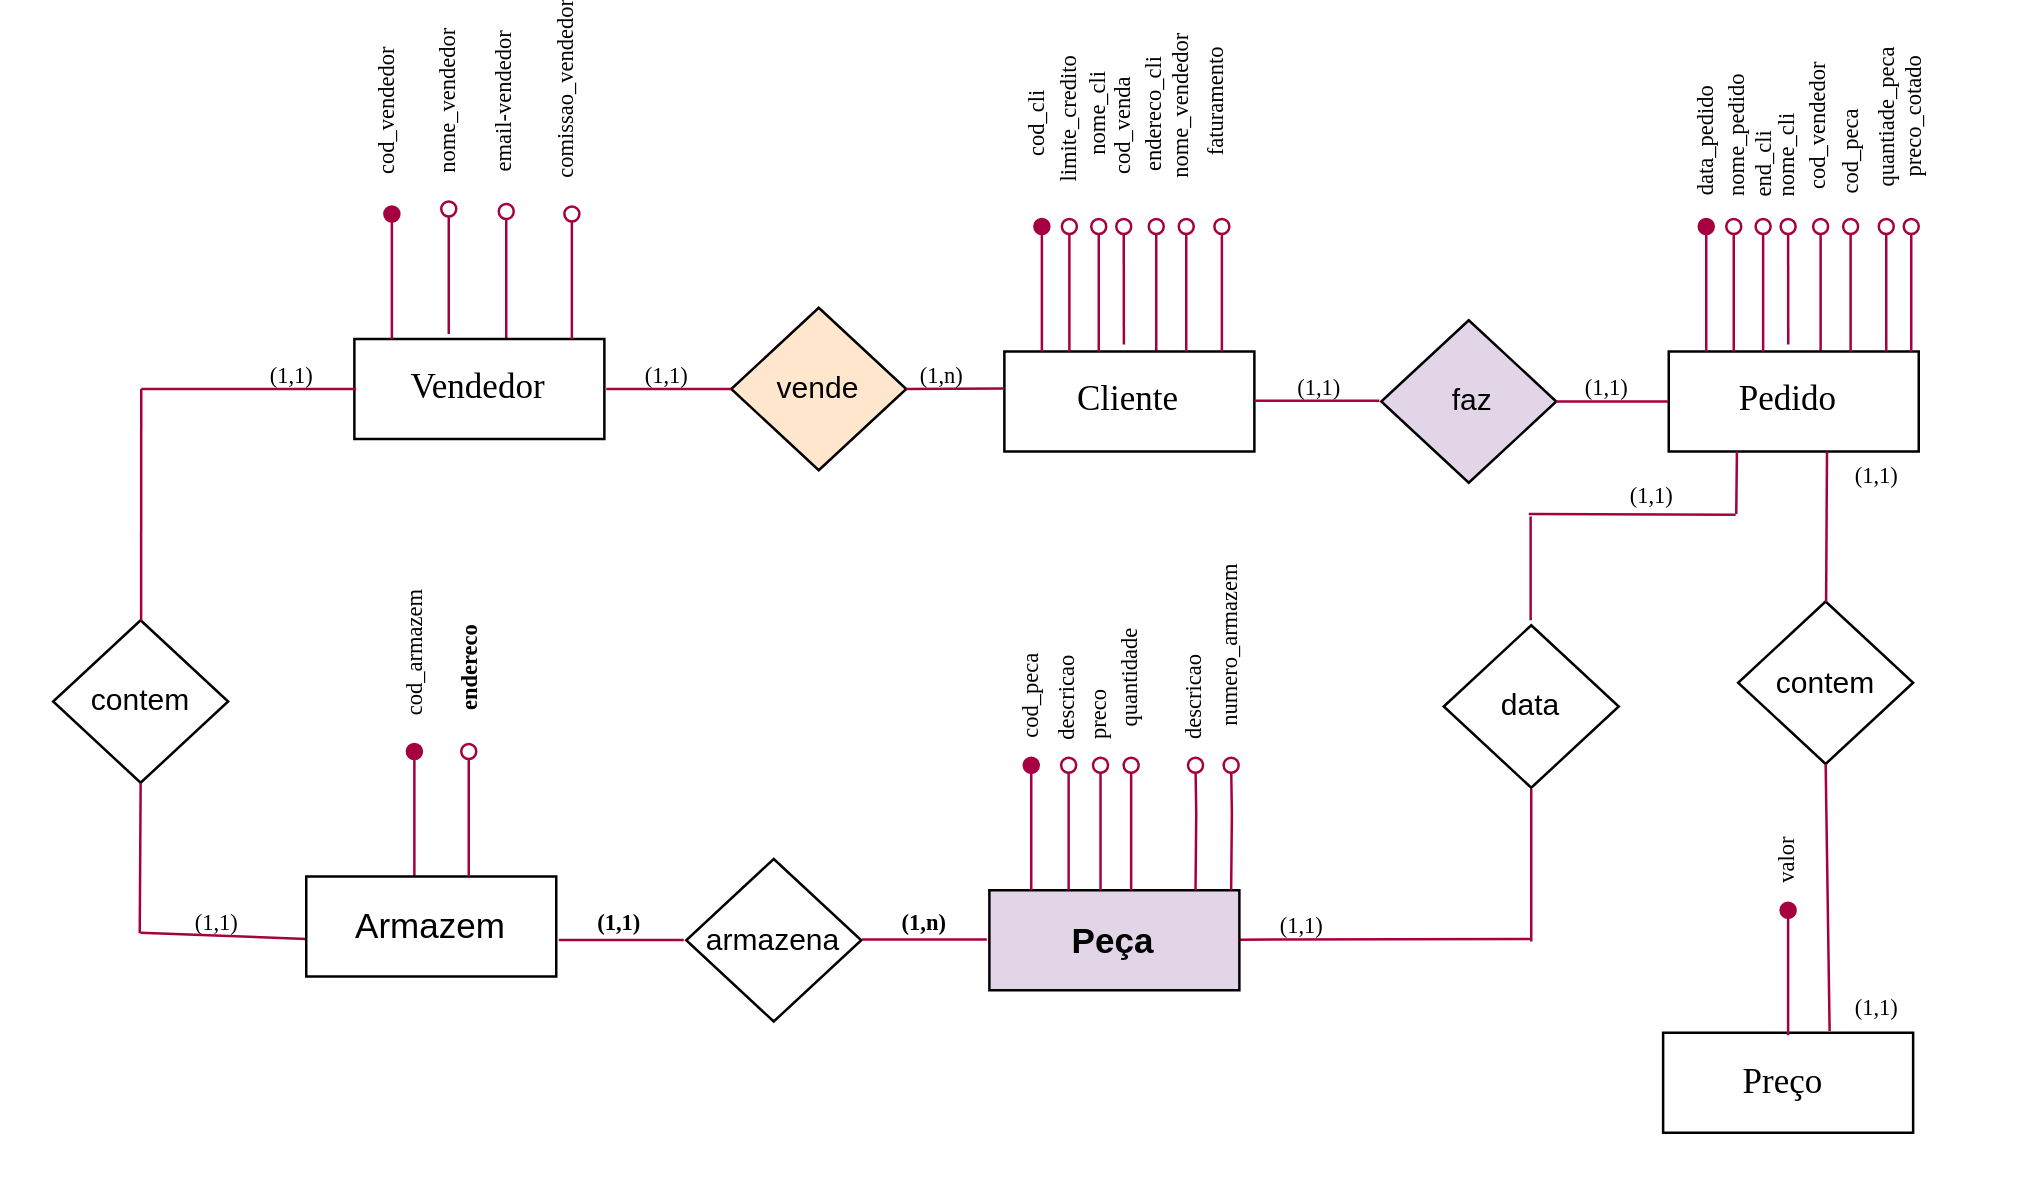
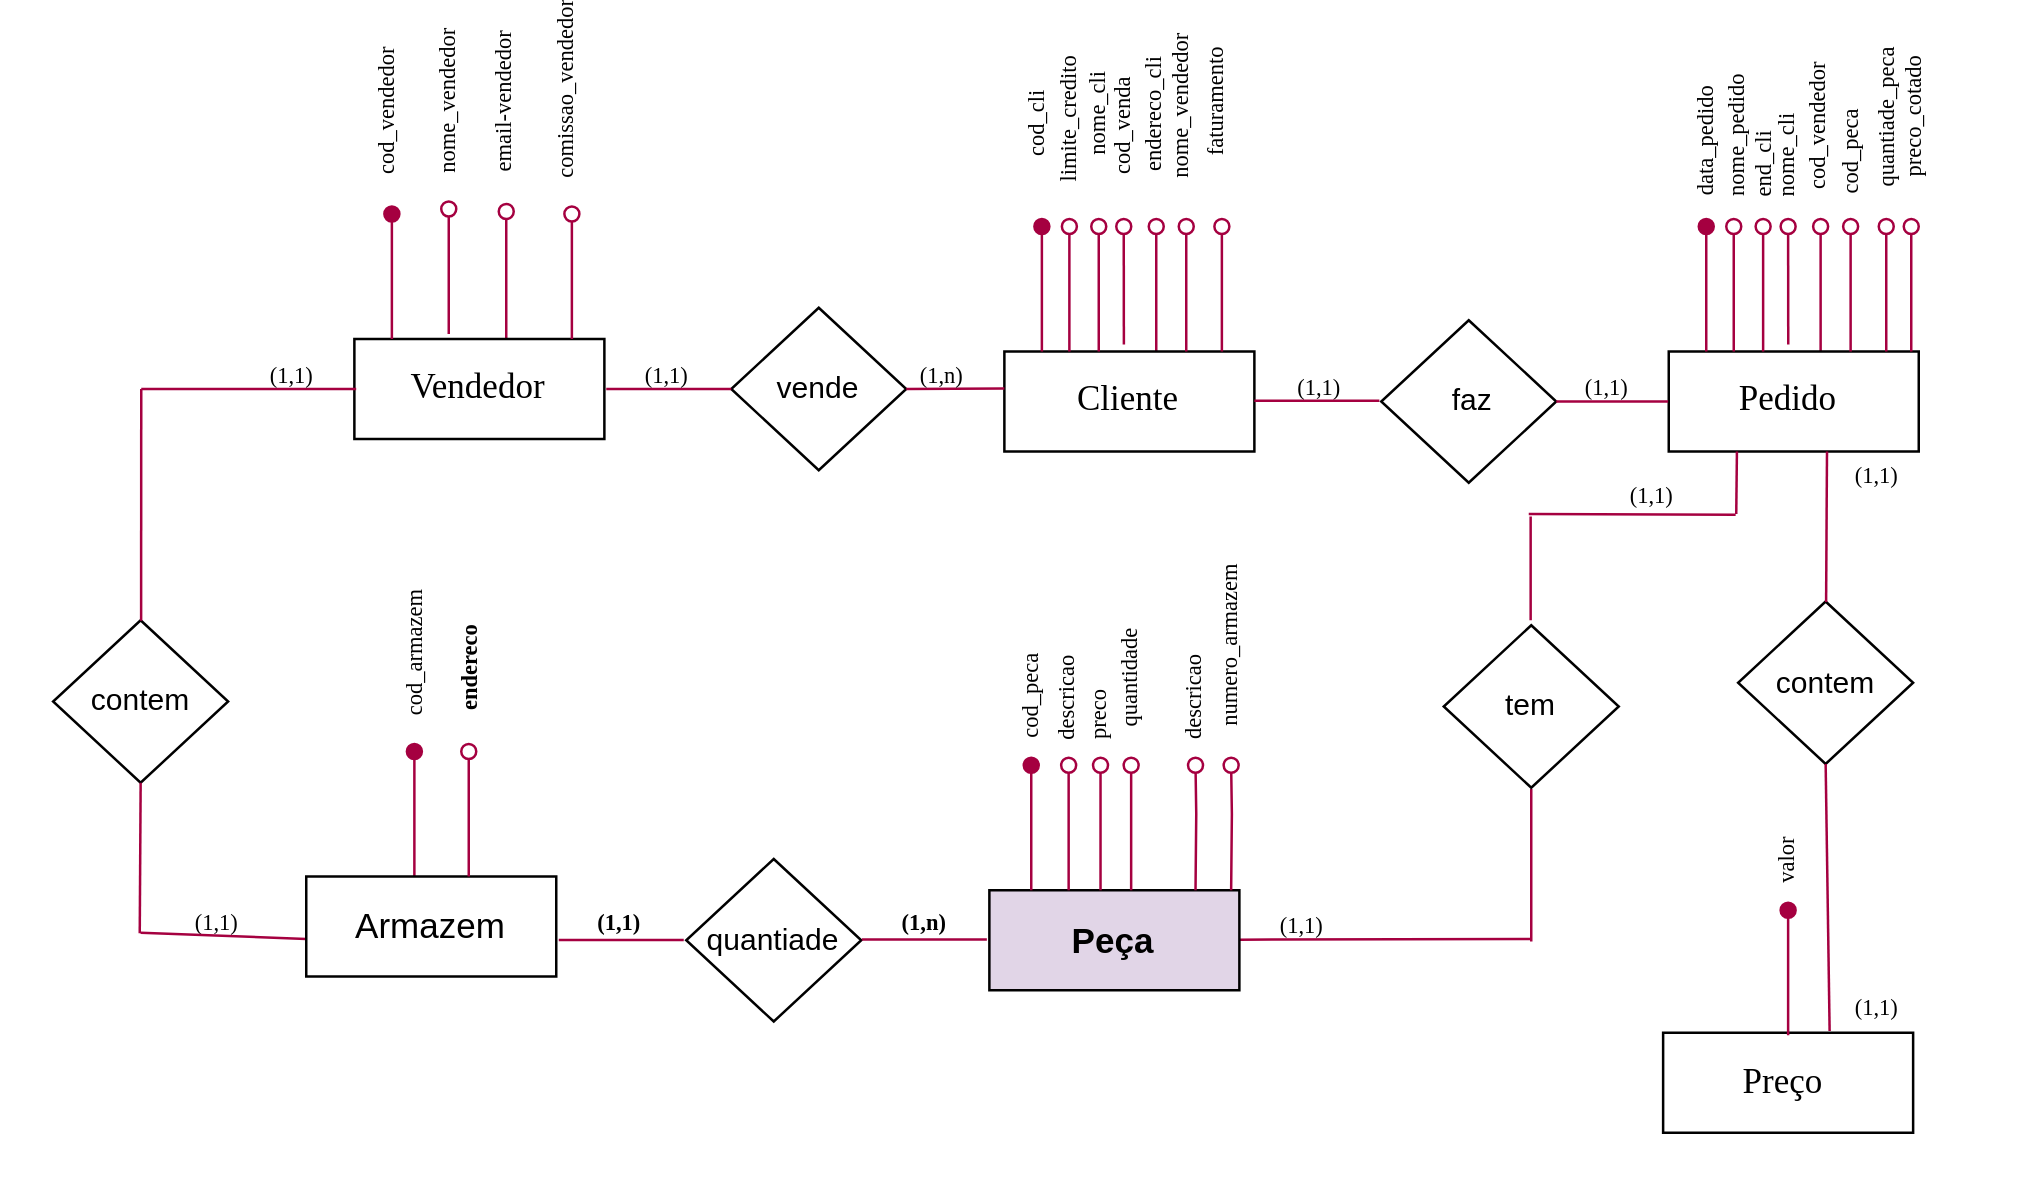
node "vende": fillcolor #ffe6cc -> #ffffff
node "faz": fillcolor #e1d5e7 -> #ffffff
node "data": label "data" -> "tem"
node "armazena": label "armazena" -> "quantiade"
